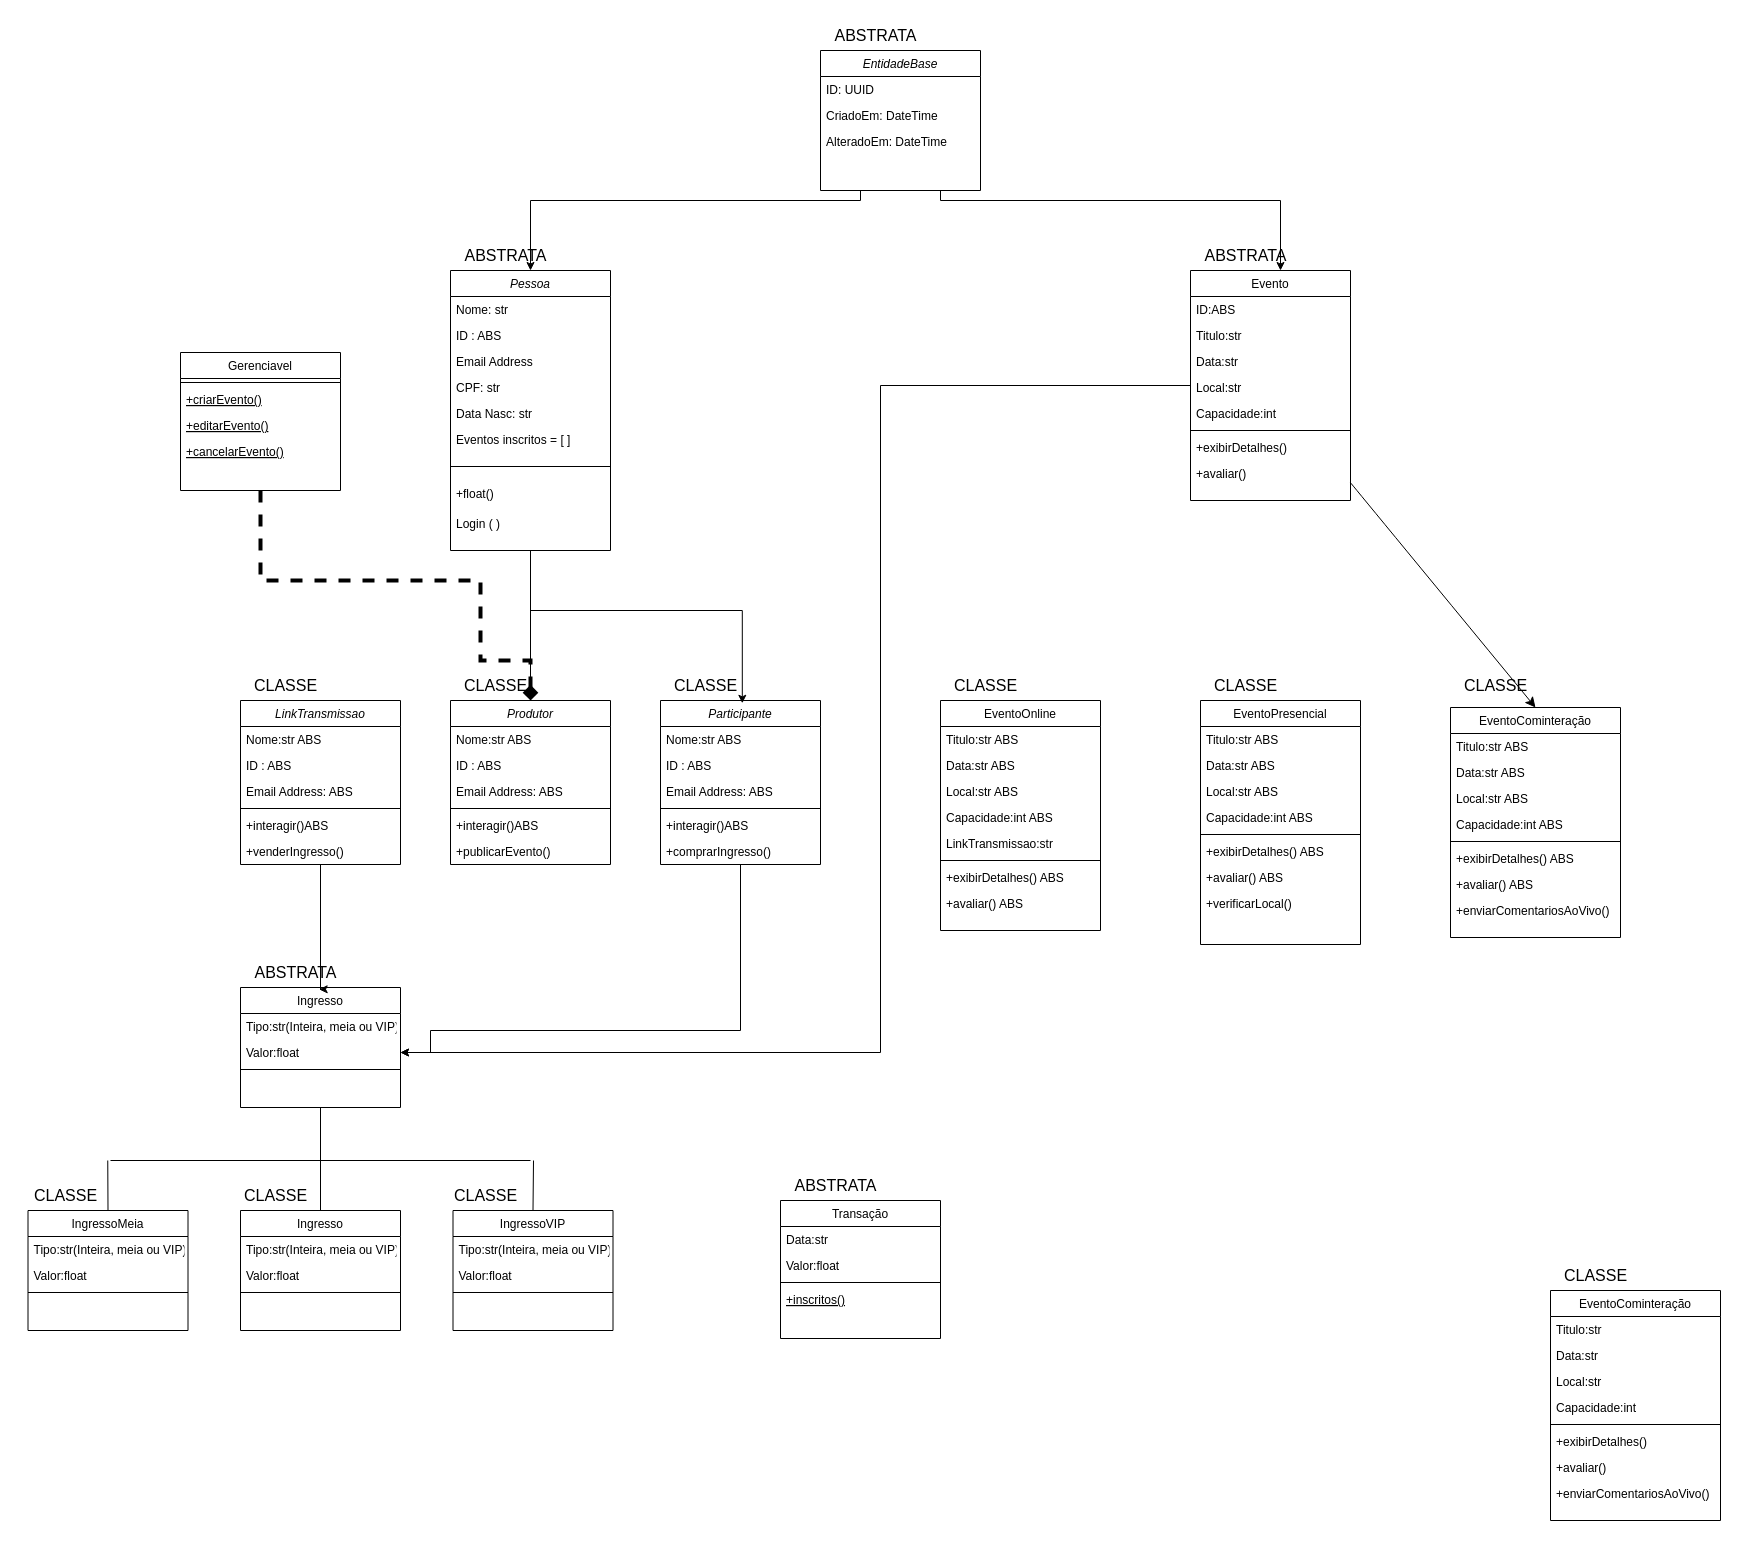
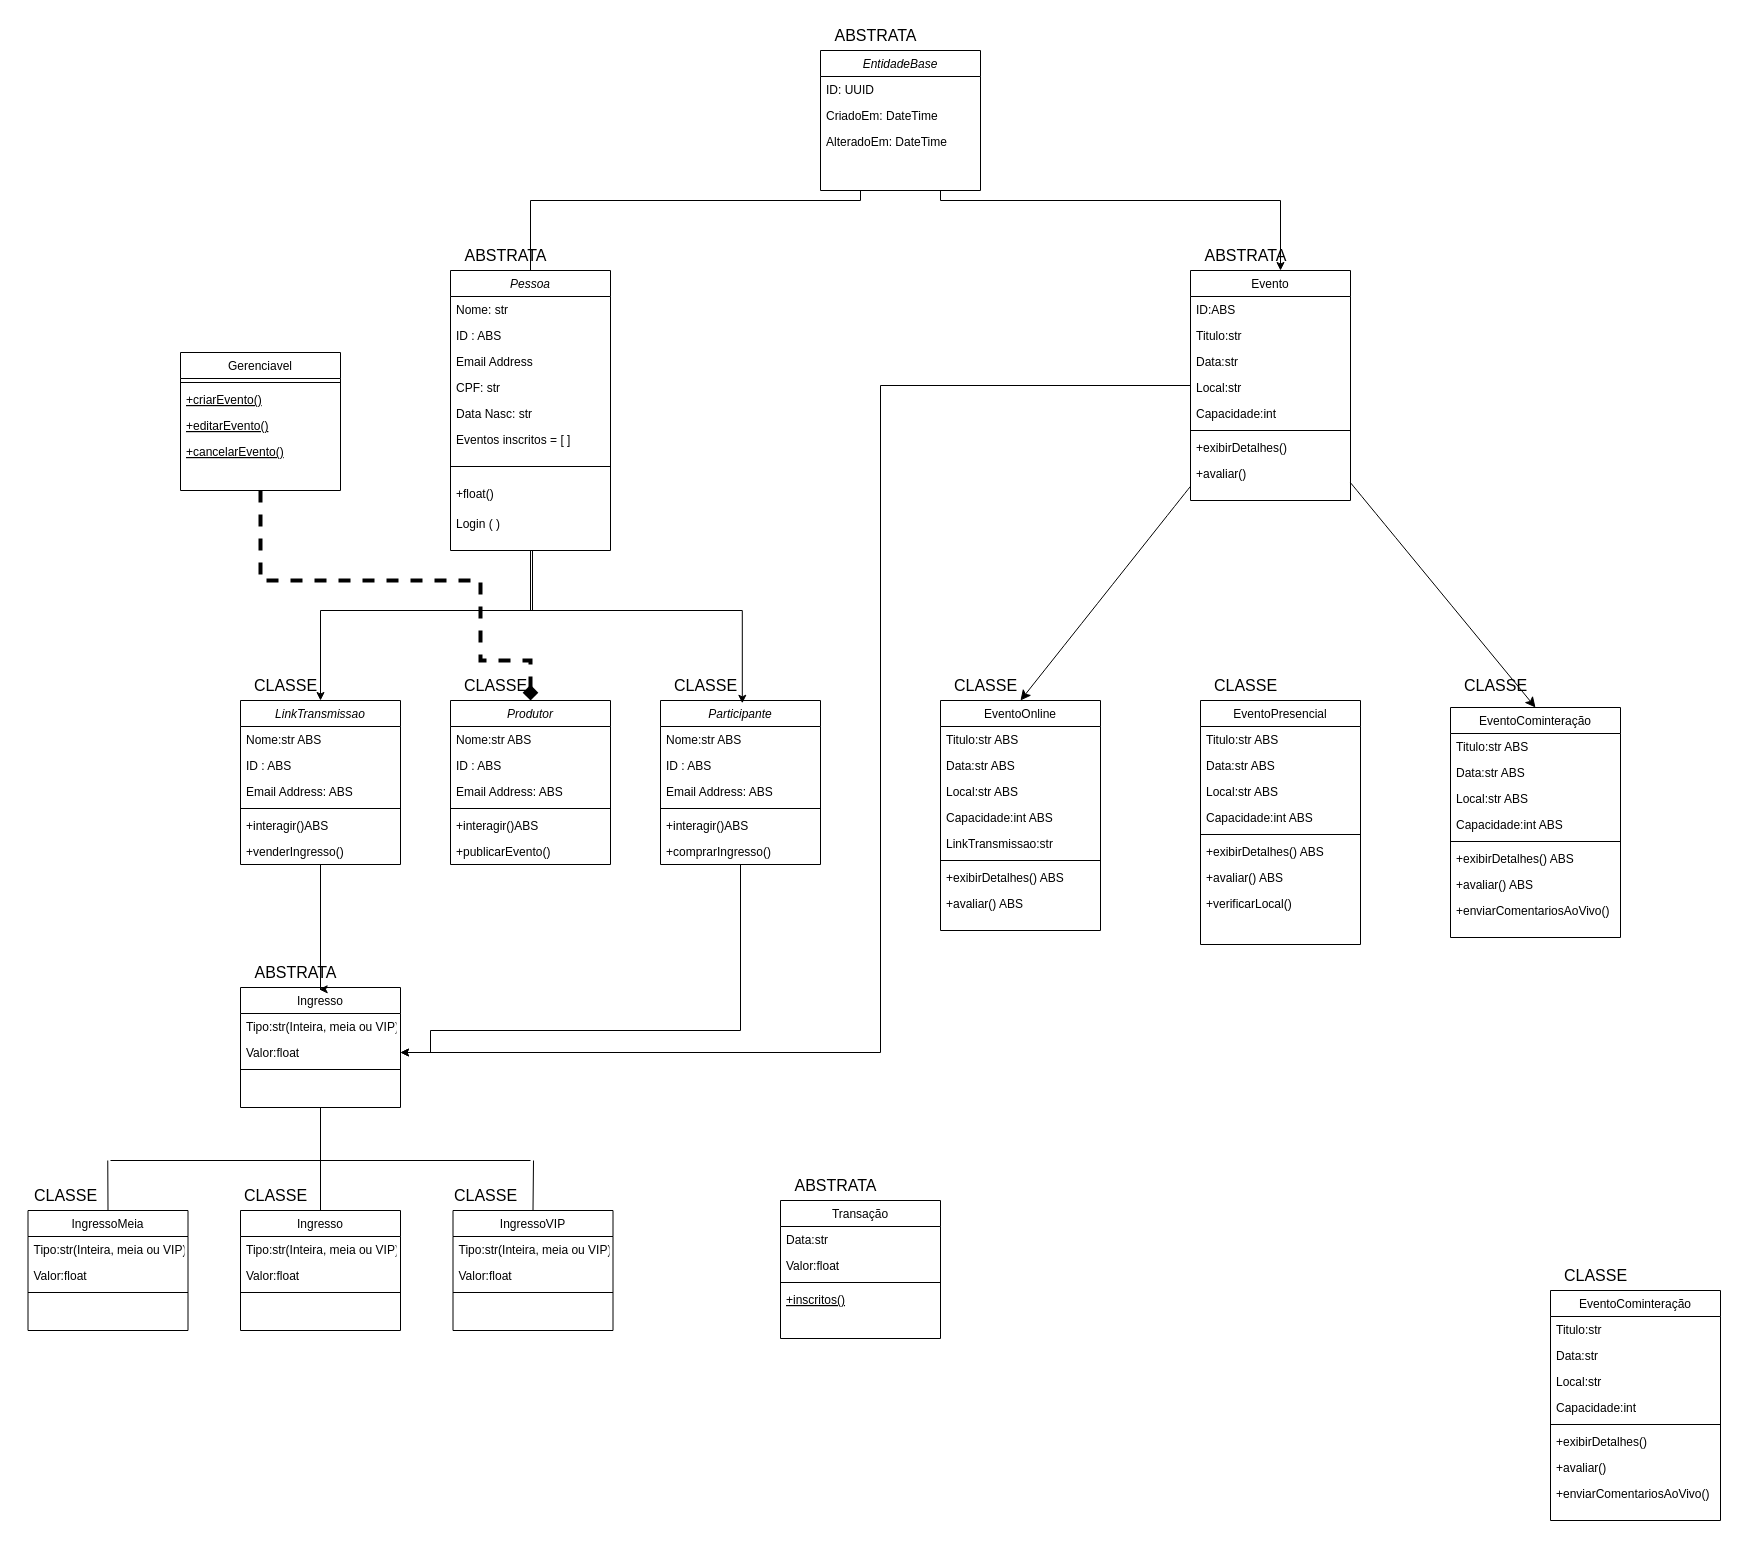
edge "EntidadeBase" -> "Pessoa": arrowhead classic -> none
edge "Evento" -> "EventoOnline": added
edge "Pessoa" -> "LinkTransmissao": added
edge "Pessoa" -> "Produtor": removed
